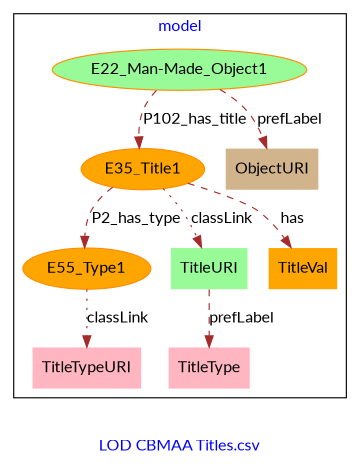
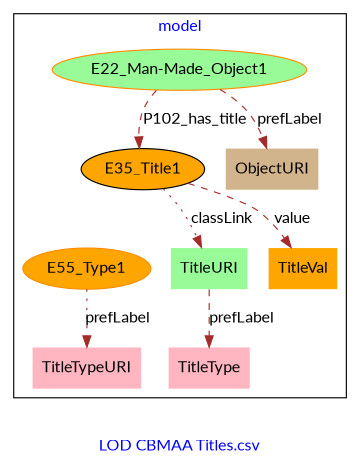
node "E35_Title1": color darkorange -> black
edge "E35_Title1" -> "E55_Type1": removed, label "P2_has_type"
edge "E35_Title1" -> "TitleVal": label "has" -> "value"
edge "E55_Type1" -> "TitleTypeURI": label "classLink" -> "prefLabel"
